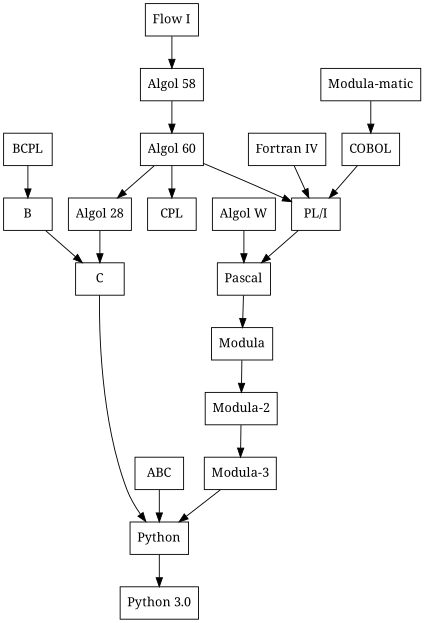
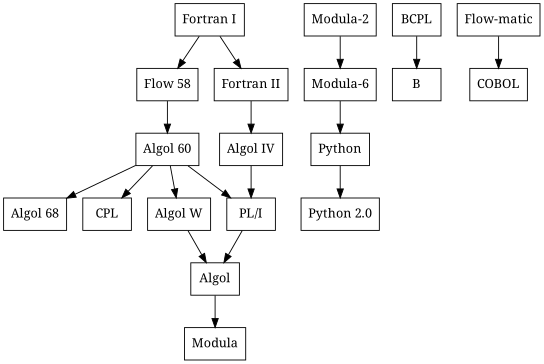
node "Flow I": label "Flow I" -> "Fortran I"
node "Algol 58": label "Algol 58" -> "Flow 58"
node "Fortran II": added
node "Modula-matic": label "Modula-matic" -> "Flow-matic"
node "Fortran IV": label "Fortran IV" -> "Algol IV"
edge "Algol 60" -> "Algol W": added
edge "COBOL" -> "PL/I": removed
node "Algol 28": label "Algol 28" -> "Algol 68"
node "C": removed
node "Pascal": label "Pascal" -> "Algol"
edge "Modula" -> "Modula-2": removed
node "ABC": removed
node "Modula-3": label "Modula-3" -> "Modula-6"
node "Python 3.0": label "Python 3.0" -> "Python 2.0"
